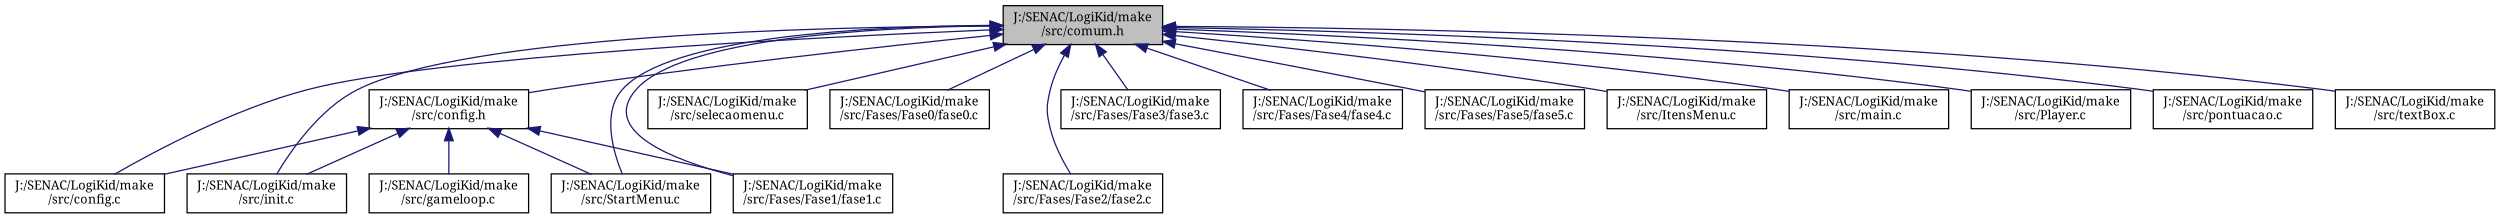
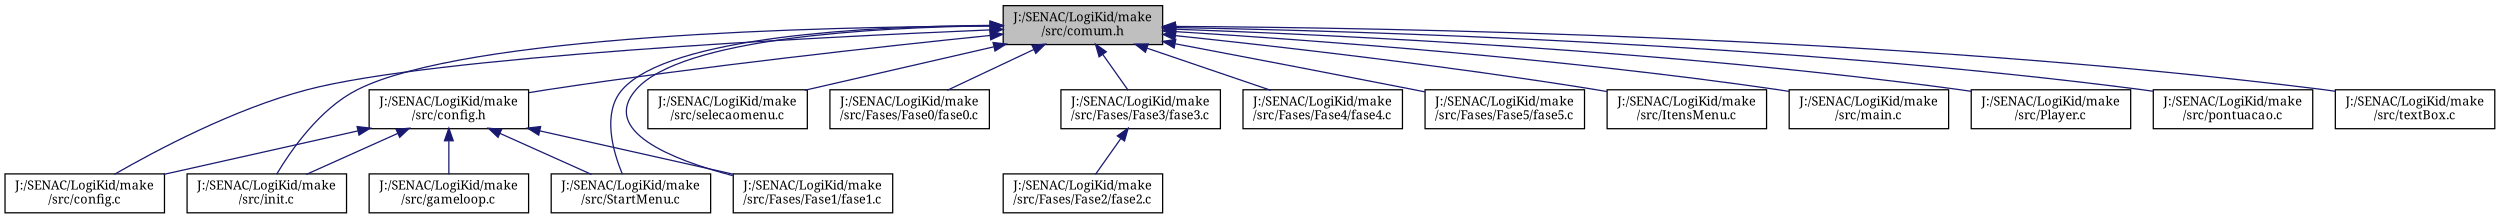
edge "J:/SENAC/LogiKid/make /src/Fases/Fase2/fase2.c" -> "J:/SENAC/LogiKid/make /src/comum.h": now "J:/SENAC/LogiKid/make /src/Fases/Fase2/fase2.c" -> "J:/SENAC/LogiKid/make /src/Fases/Fase3/fase3.c"
